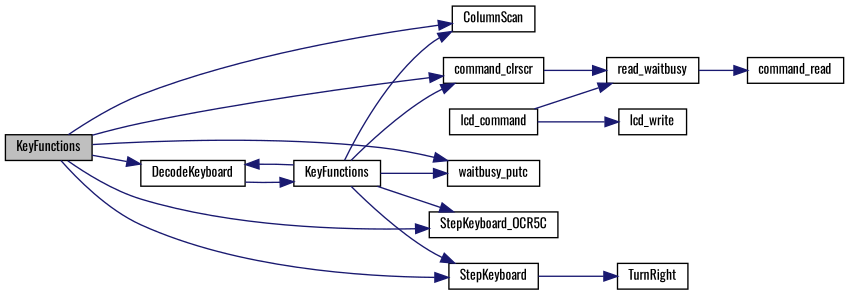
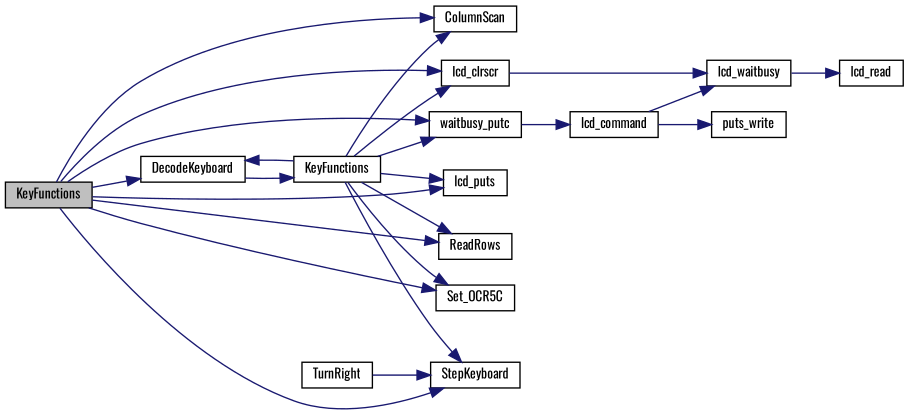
node "command_clrscr": label "command_clrscr" -> "lcd_clrscr"
node "read_waitbusy": label "read_waitbusy" -> "lcd_waitbusy"
node "command_read": label "command_read" -> "lcd_read"
node "lcd_write": label "lcd_write" -> "puts_write"
edge "waitbusy_putc" -> "lcd_command": added
node "lcd_puts": added
node "StepKeyboard_OCR5C": label "StepKeyboard_OCR5C" -> "Set_OCR5C"
node "ReadRows": added
edge "StepKeyboard" -> "TurnRight": reversed
